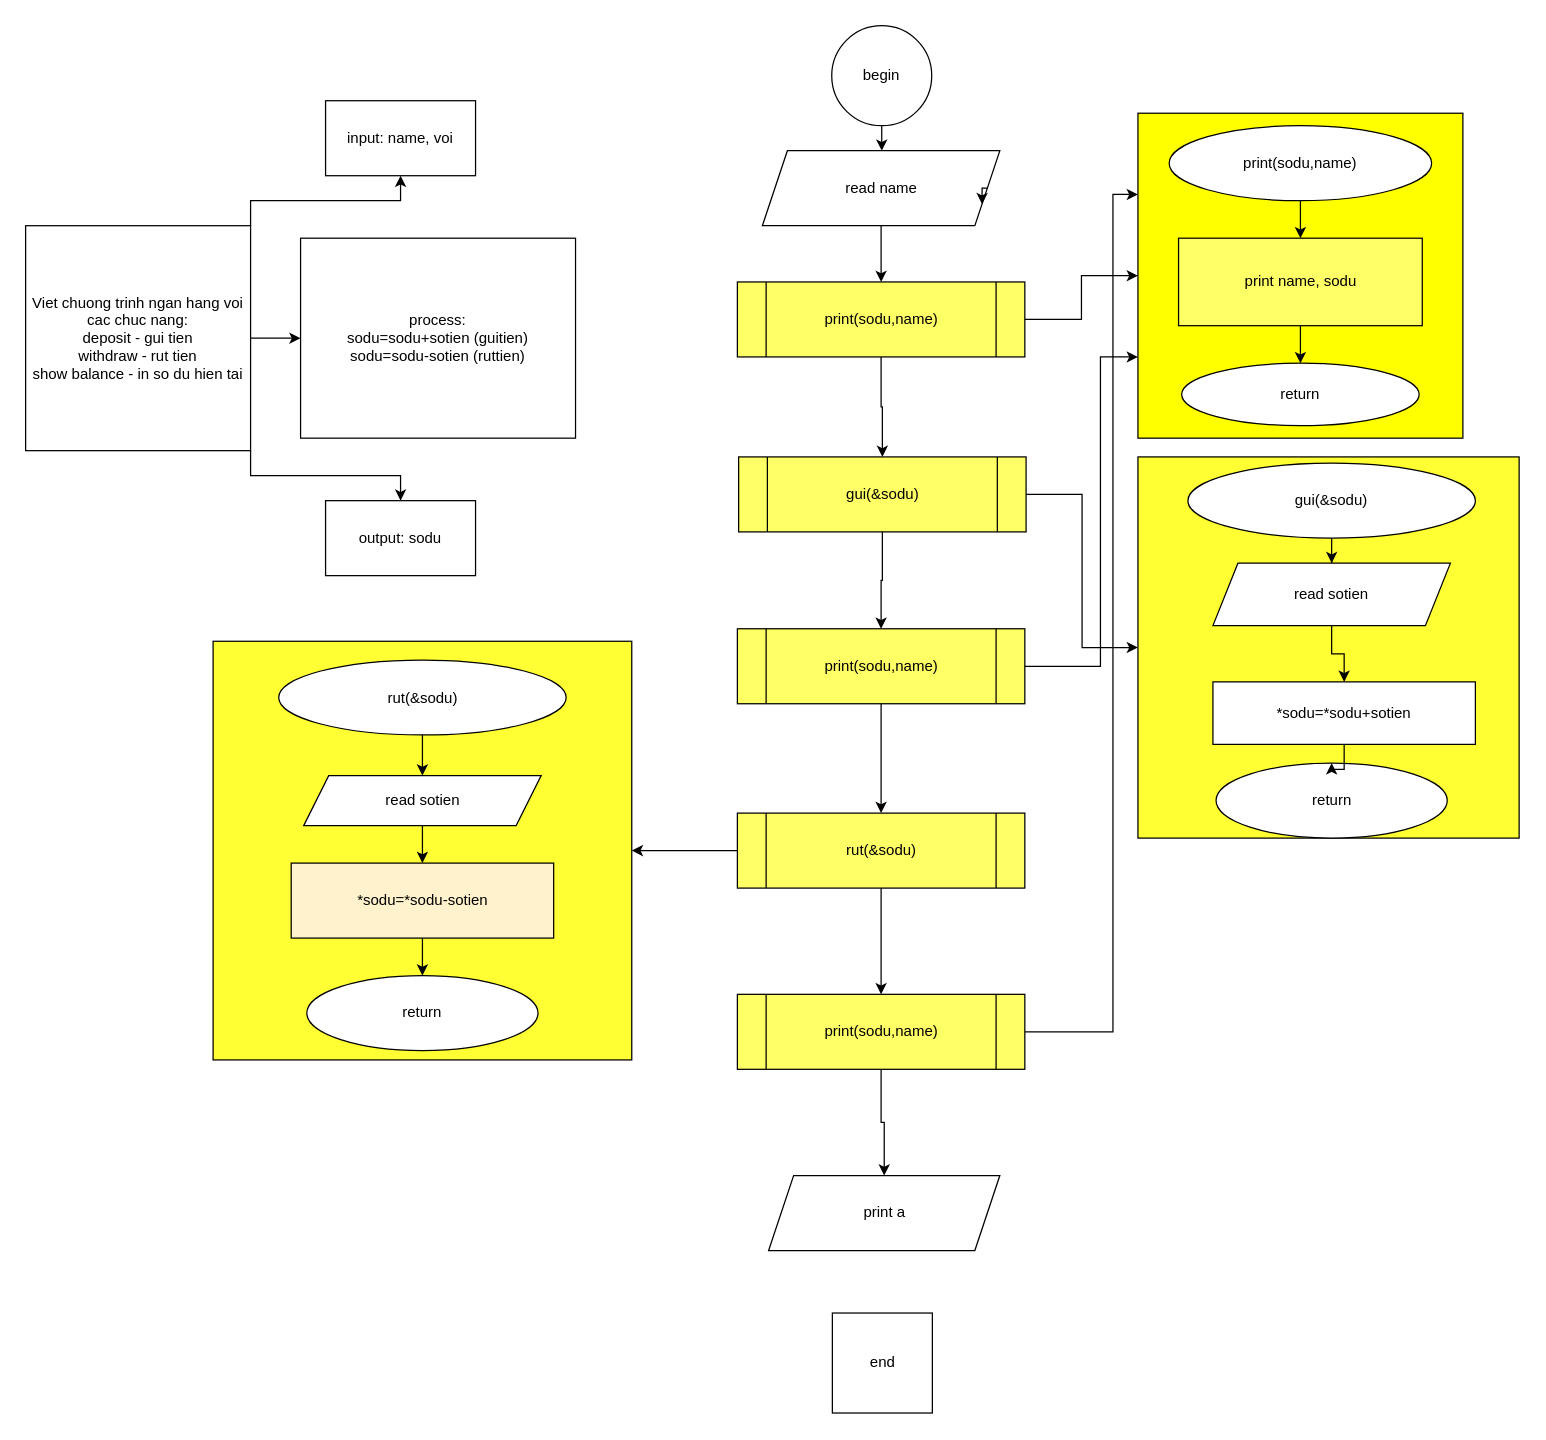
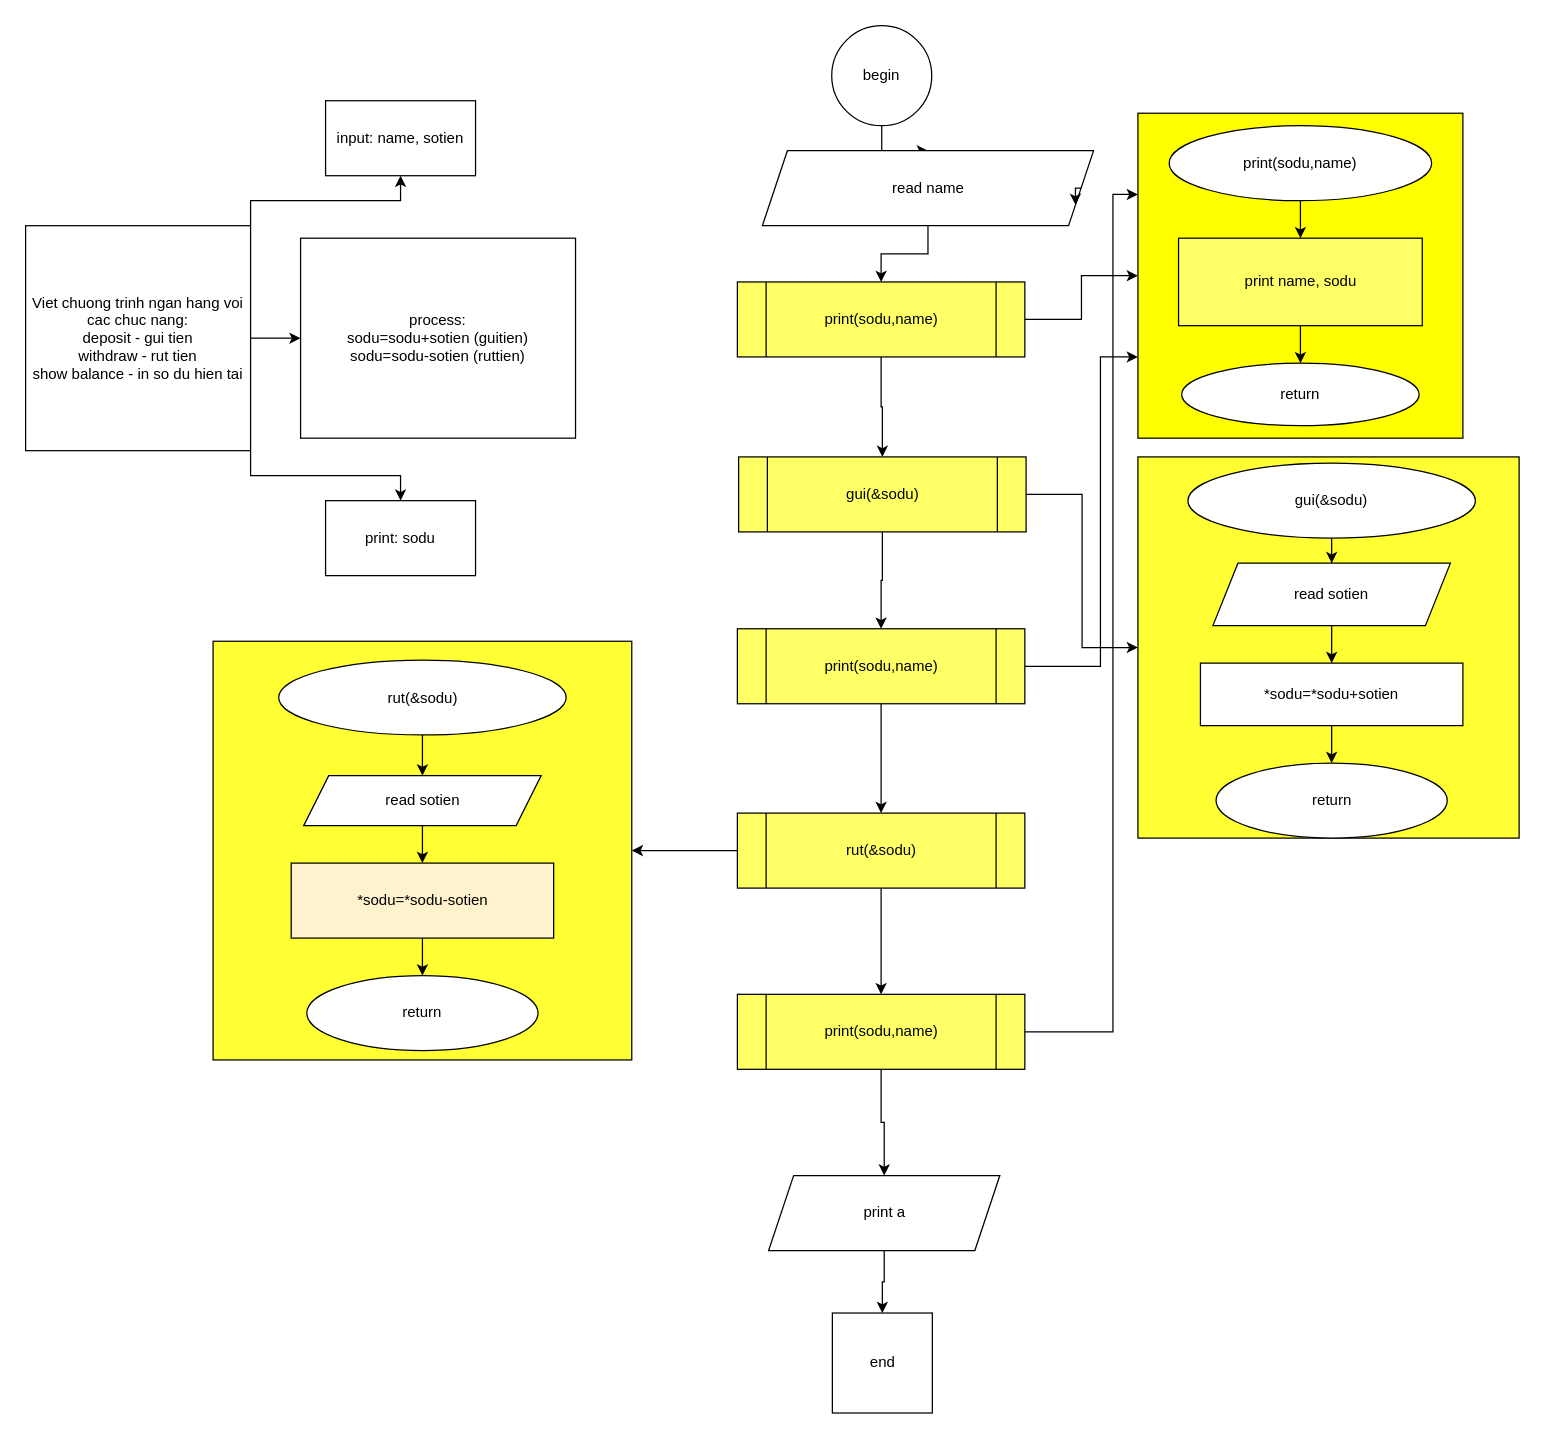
node "input: name, voi": label "input: name, voi" -> "input: name, sotien"
node "read name": size 238x75 -> 331x75
node "output: sodu": label "output: sodu" -> "print: sodu"
node "*sodu=*sodu+sotien": moved (1344, 713) -> (1332, 694)
edge "print a" -> "end": added
